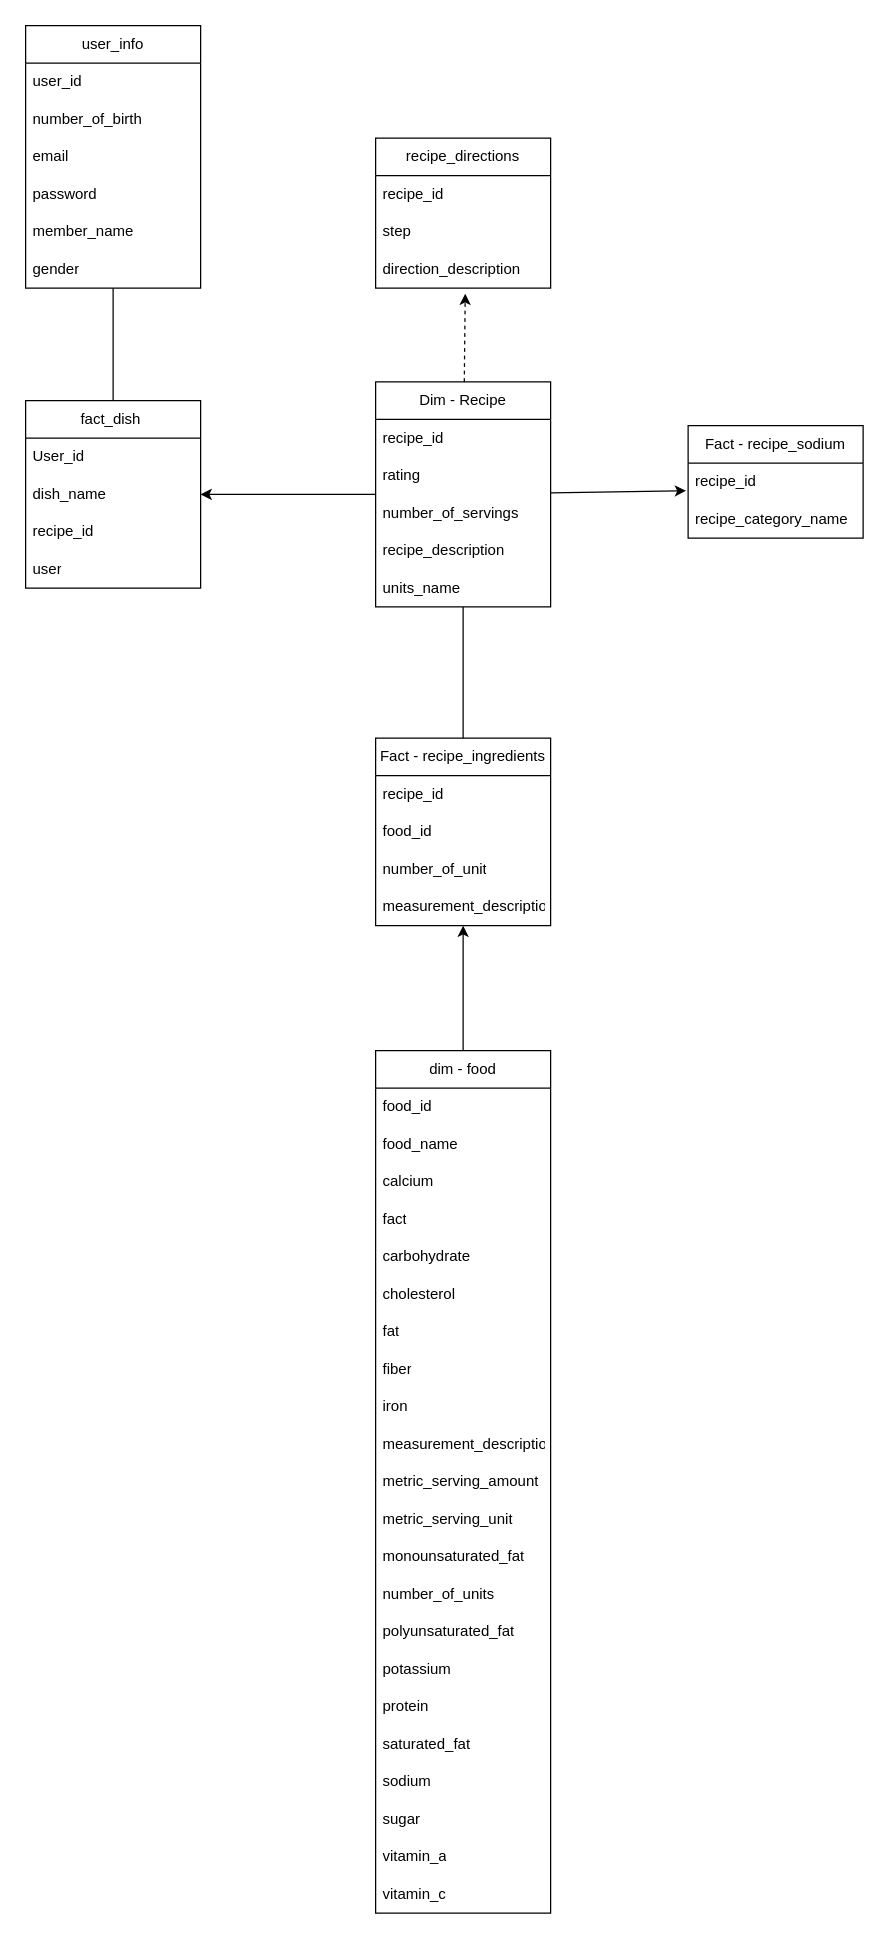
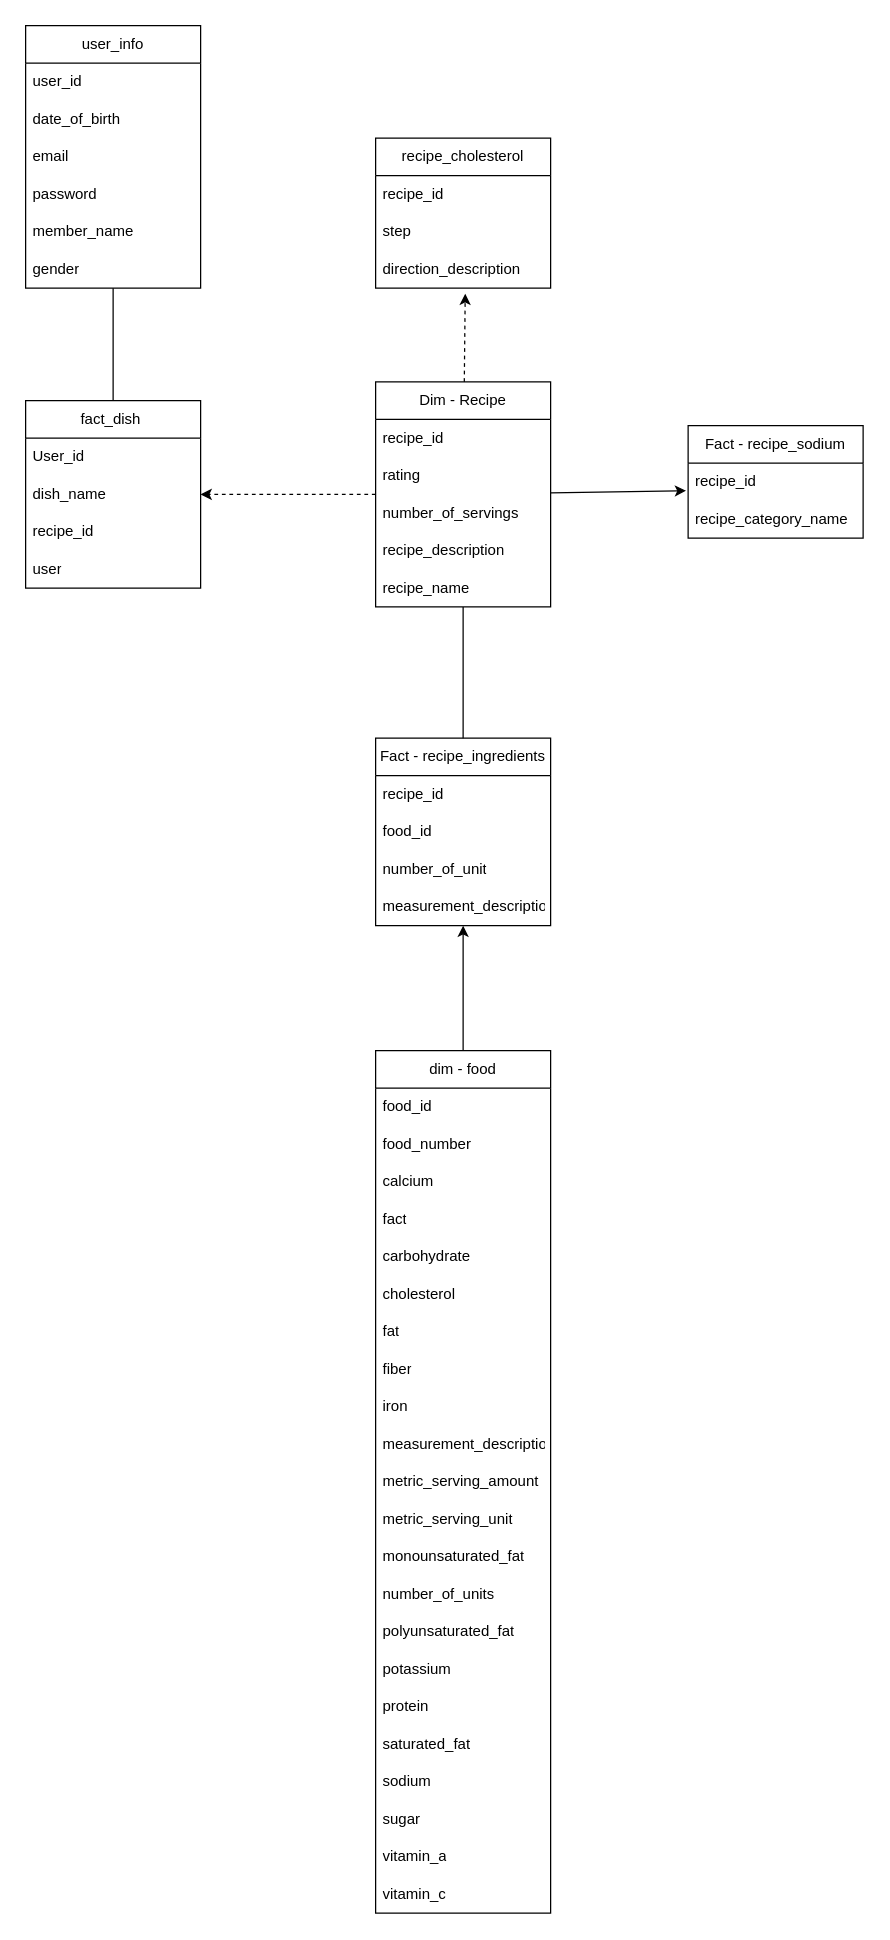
node "number_of_birth": label "number_of_birth" -> "date_of_birth"
node "recipe_directions": label "recipe_directions" -> "recipe_cholesterol"
edge "Dim - Recipe" -> "dish_name": style solid -> dashed
node "units_name": label "units_name" -> "recipe_name"
node "food_name": label "food_name" -> "food_number"
